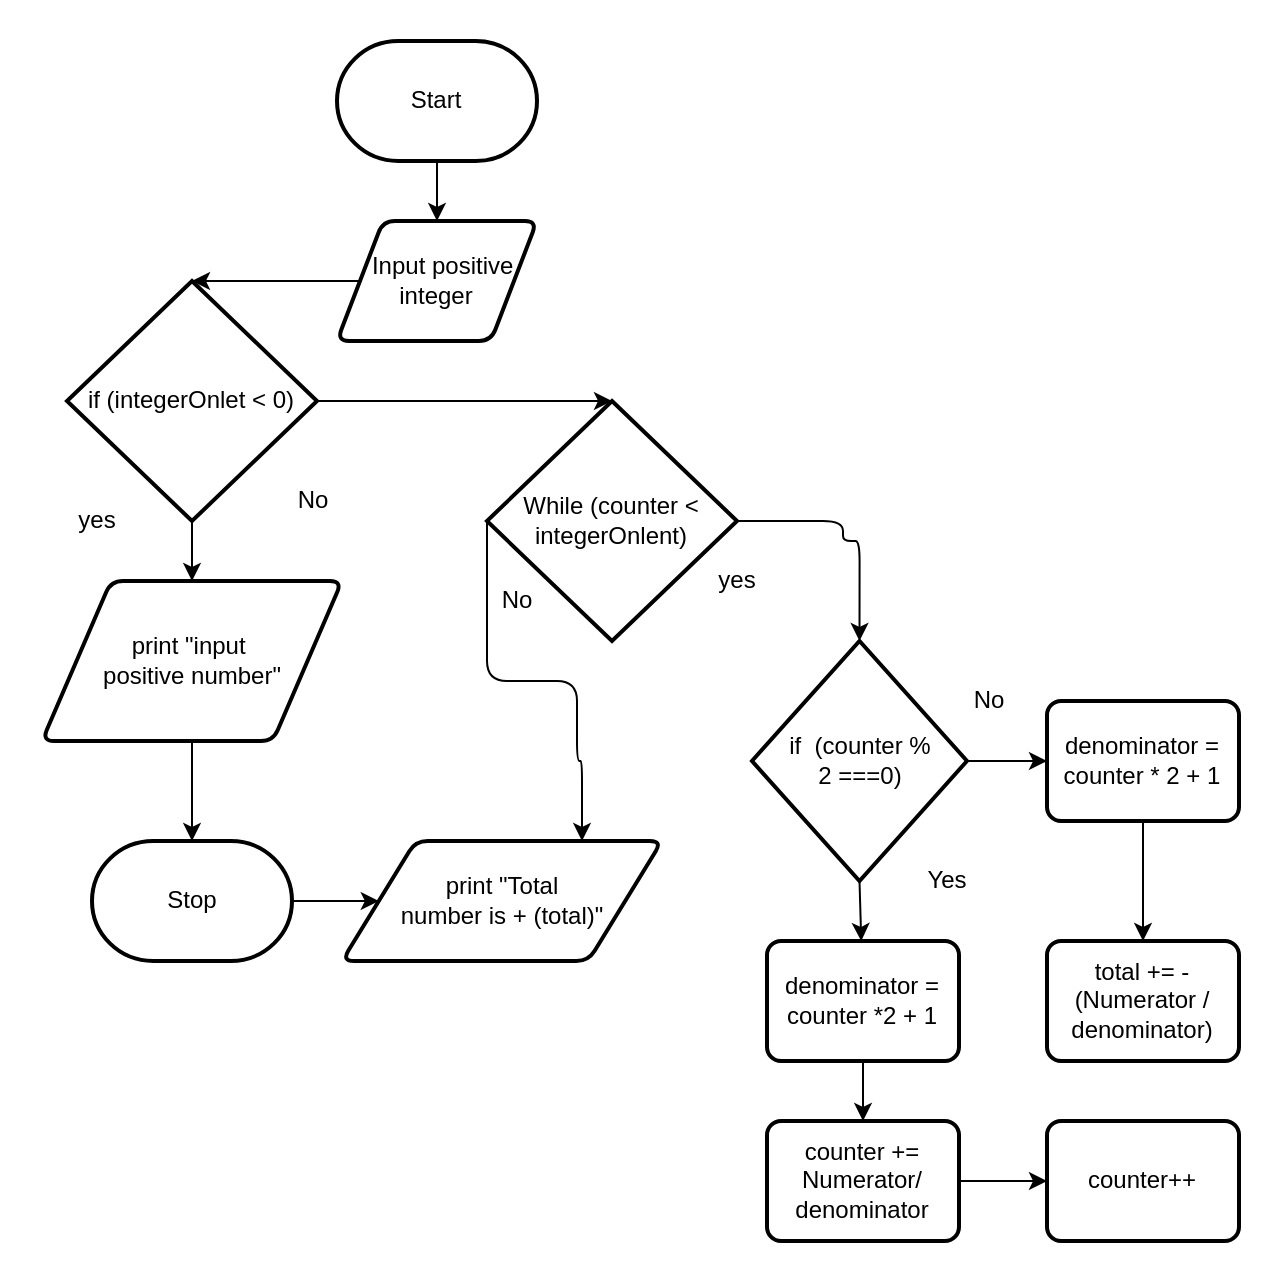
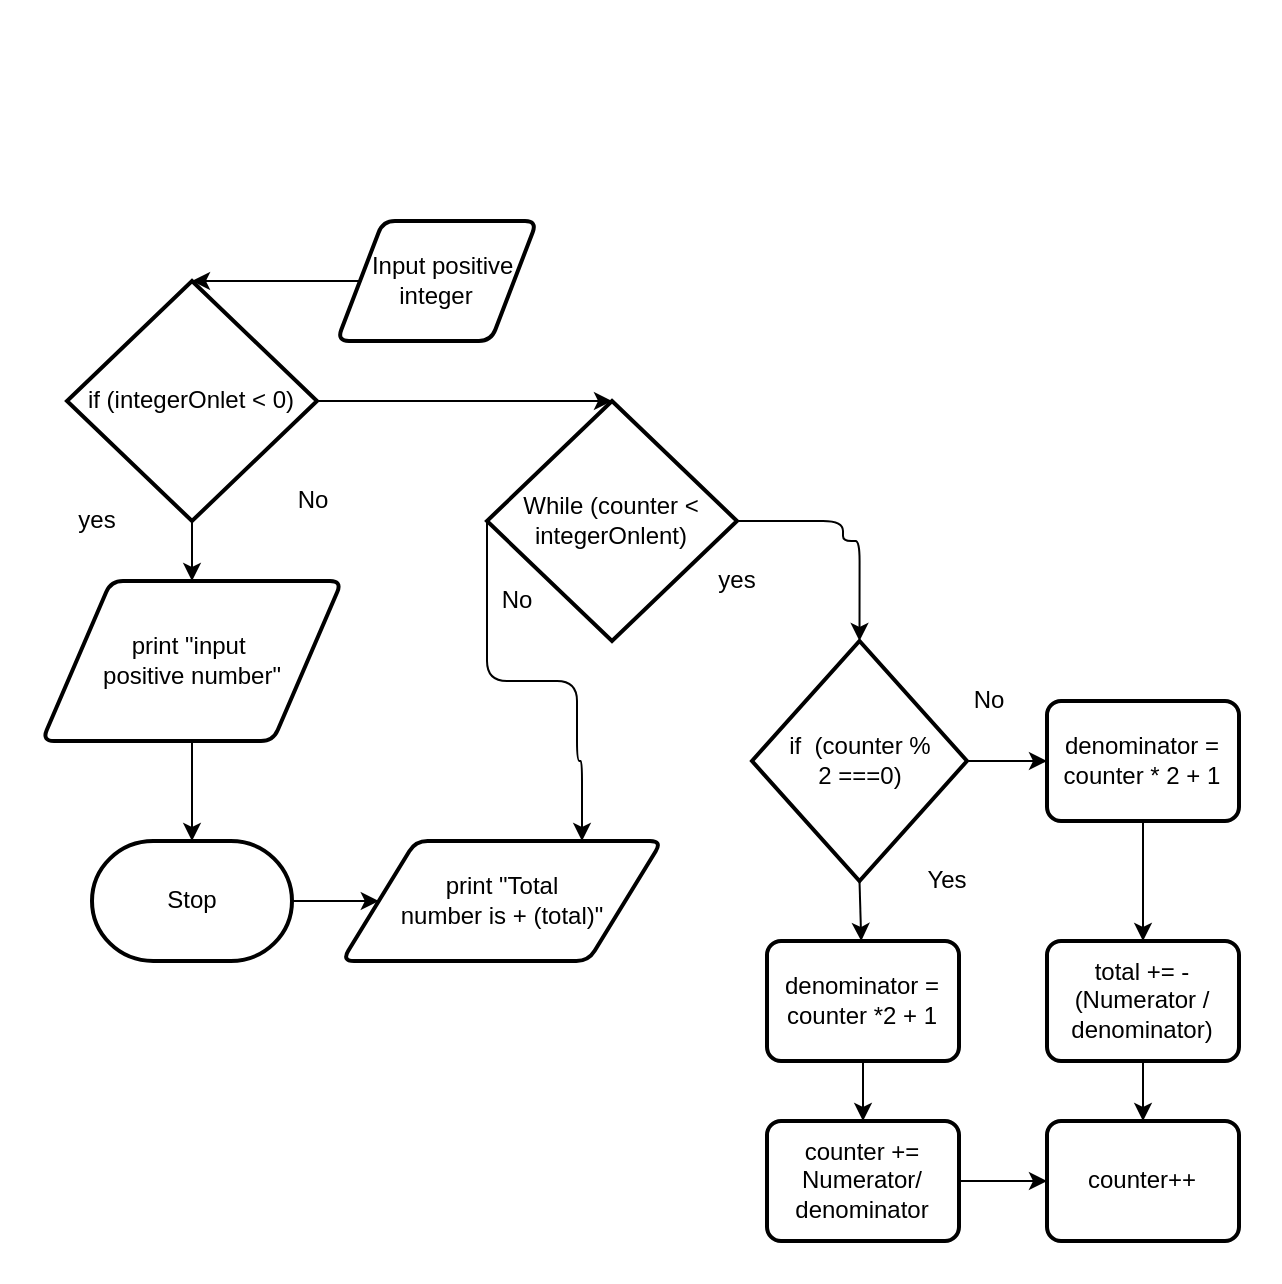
node "Start": removed
edge "Start" -> "Input positive integer": removed
edge "total += - (Numerator / denominator)" -> "counter++": added
